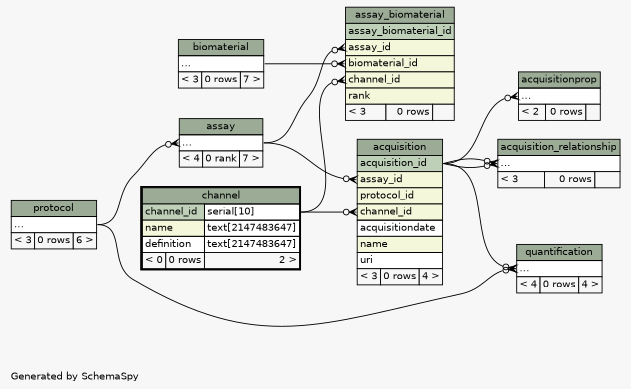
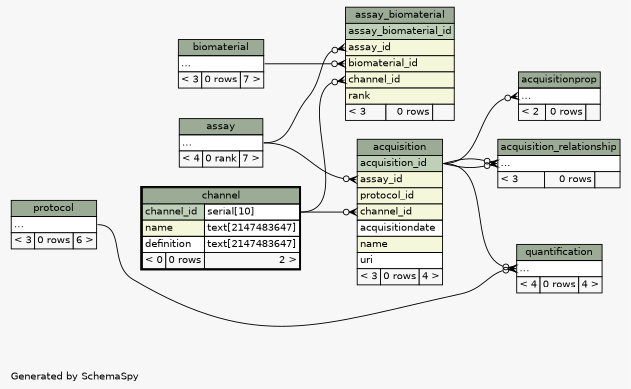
edge "protocol" -> "assay": removed
